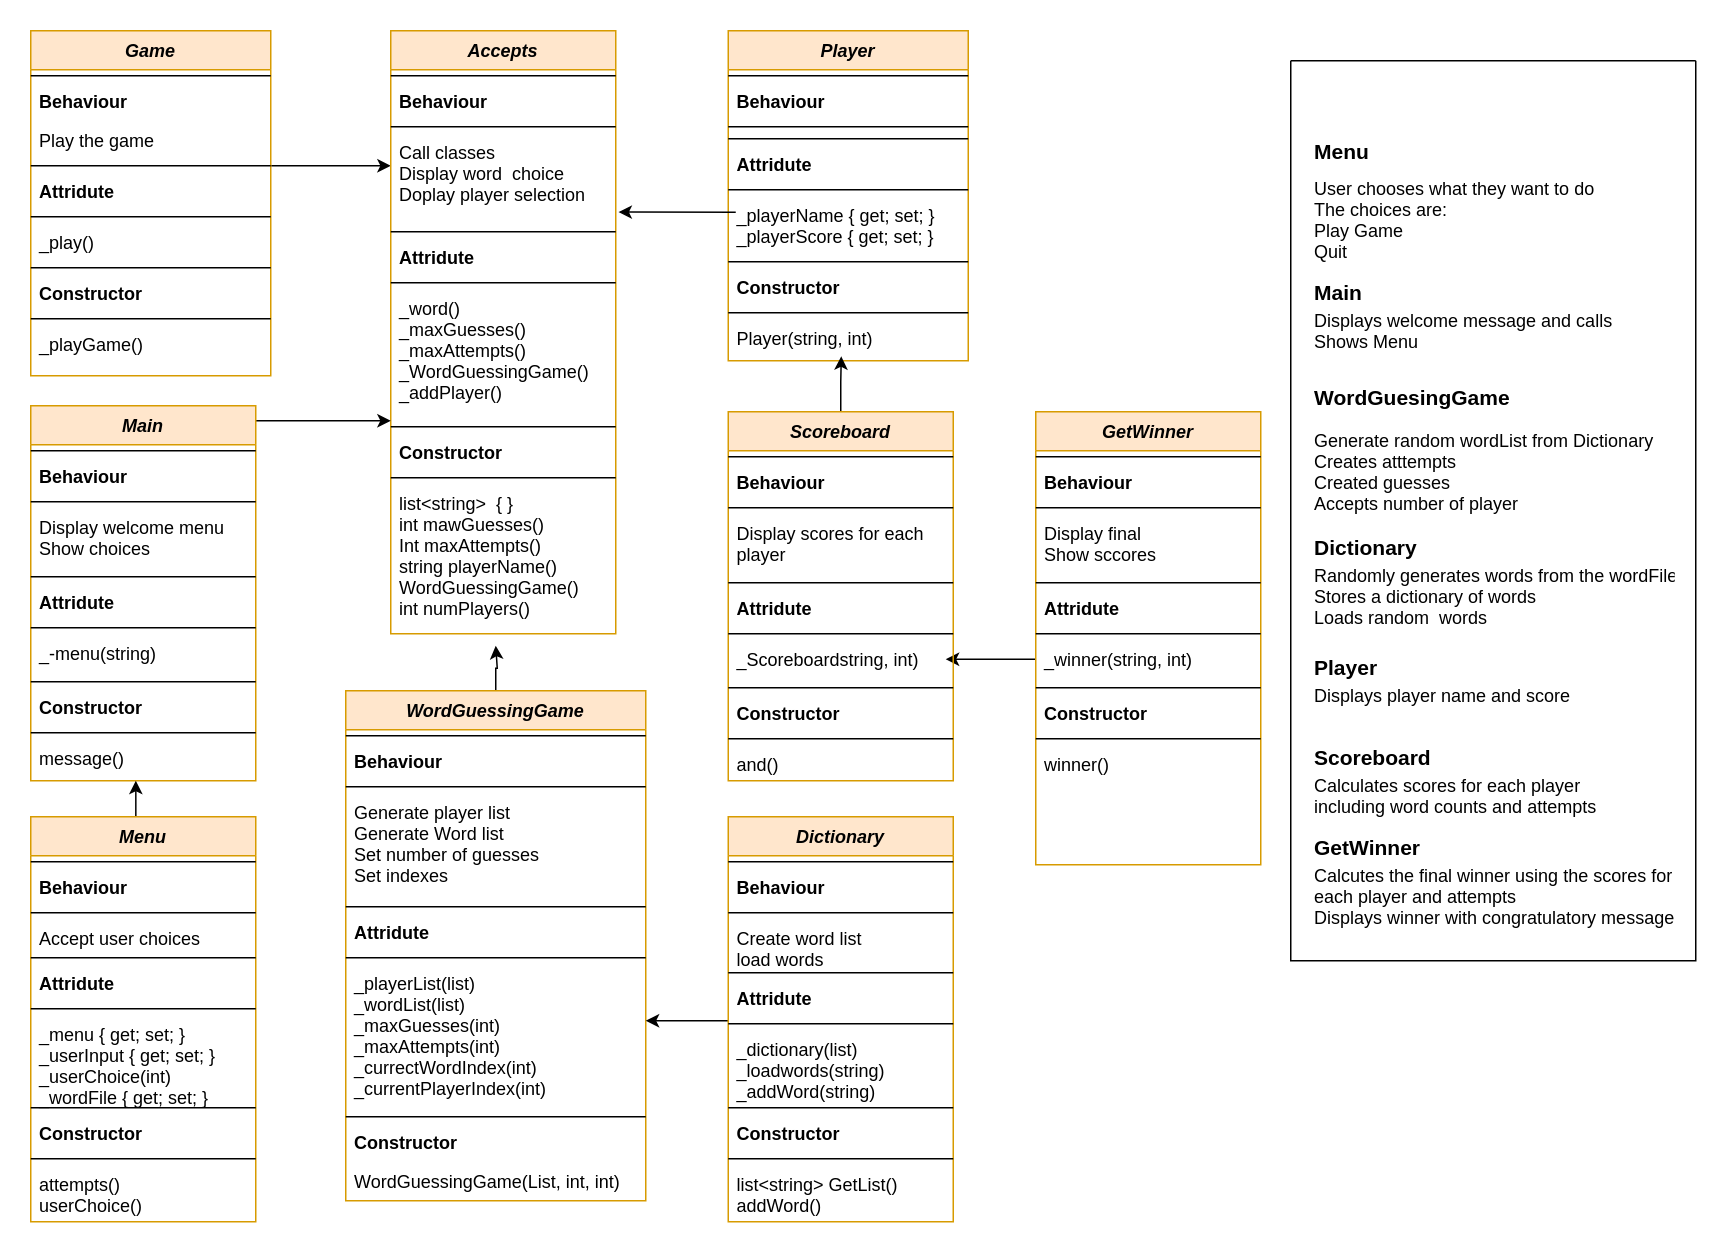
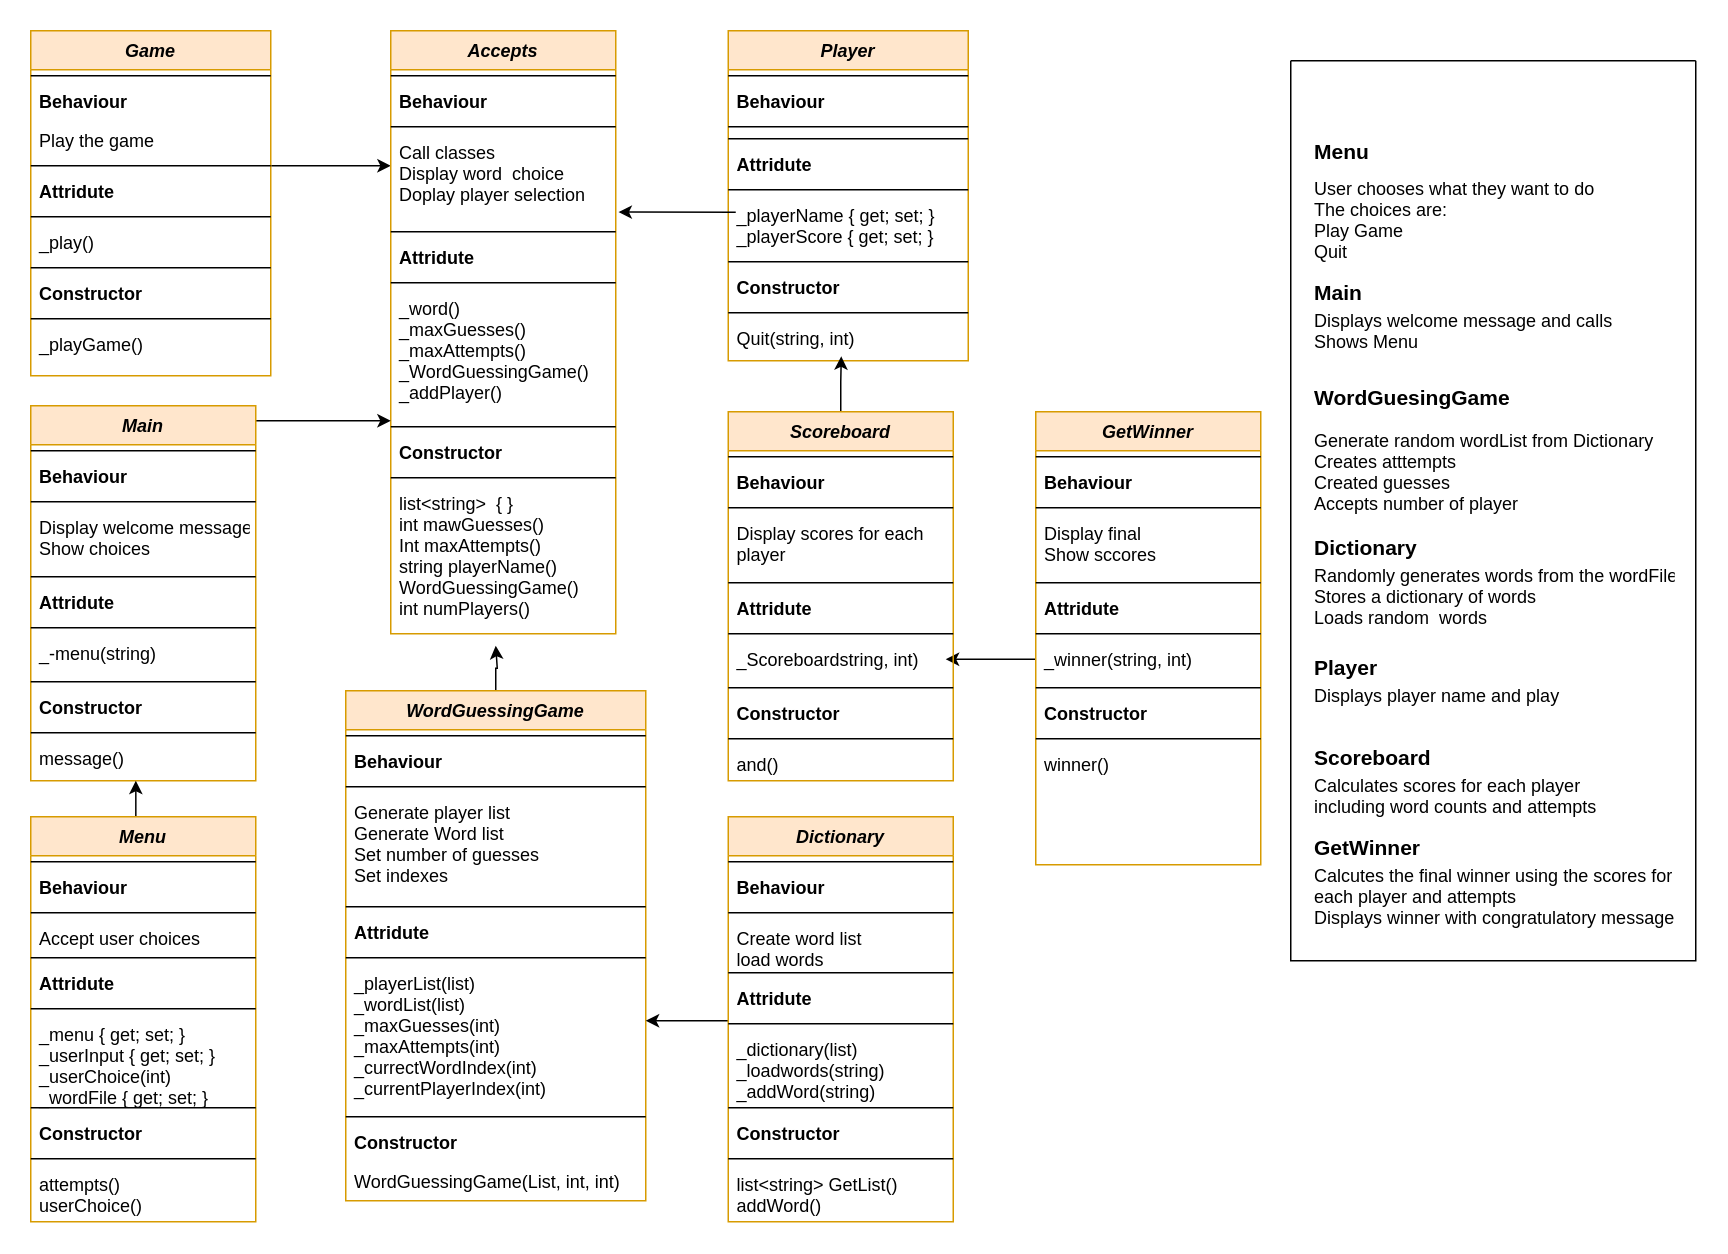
node "Player(string, int)": label "Player(string, int)" -> "Quit(string, int)"
node "Display welcome menu Show choices": label "Display welcome menu Show choices" -> "Display welcome message Show choices"
node "Displays player name and score": label "Displays player name and score" -> "Displays player name and play"
